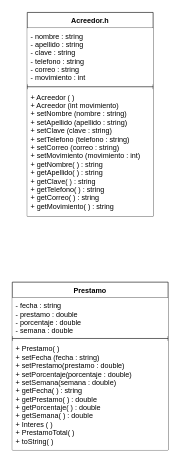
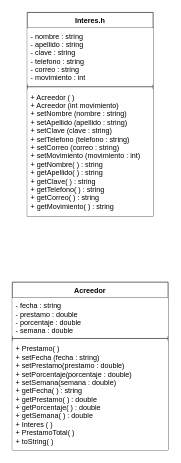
node "Acreedor.h": label "Acreedor.h" -> "Interes.h"
node "Prestamo": label "Prestamo" -> "Acreedor"
